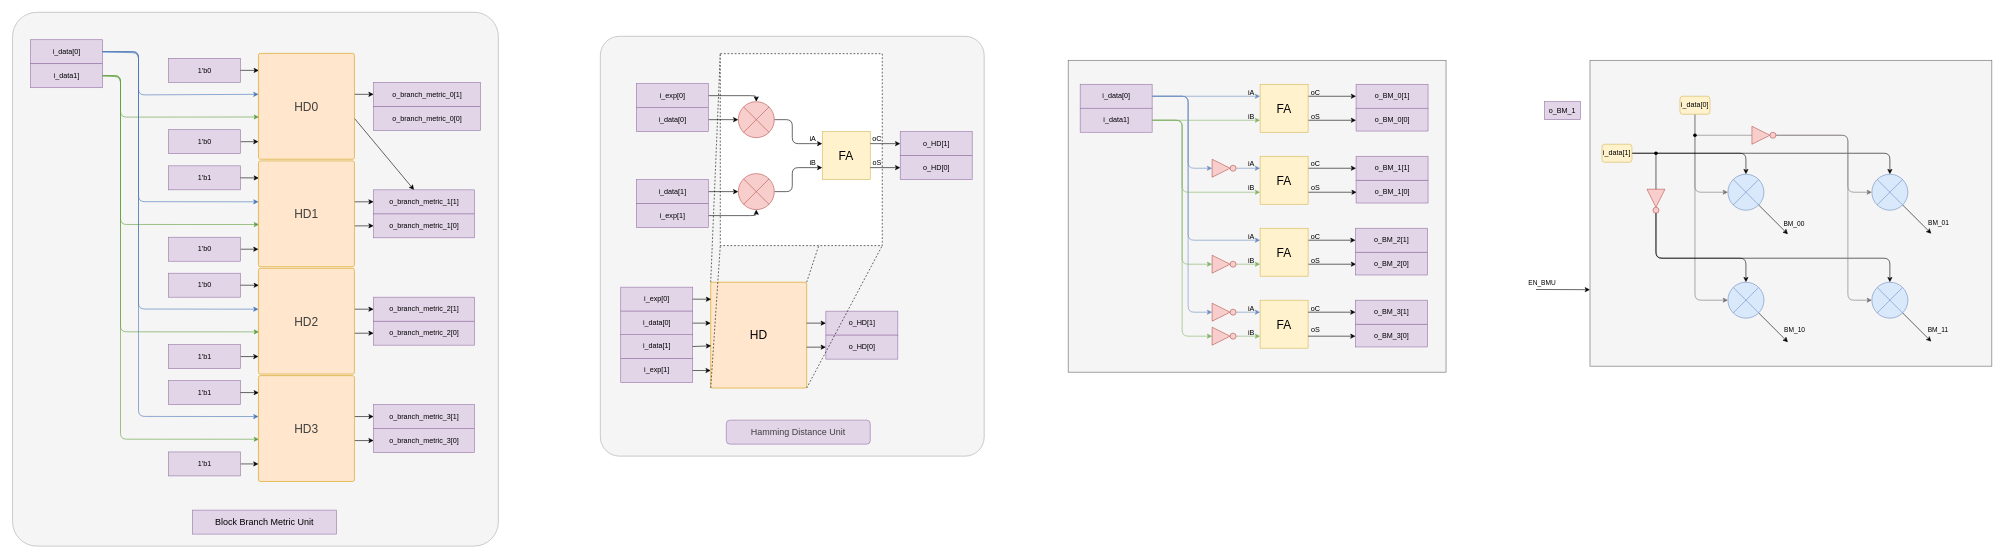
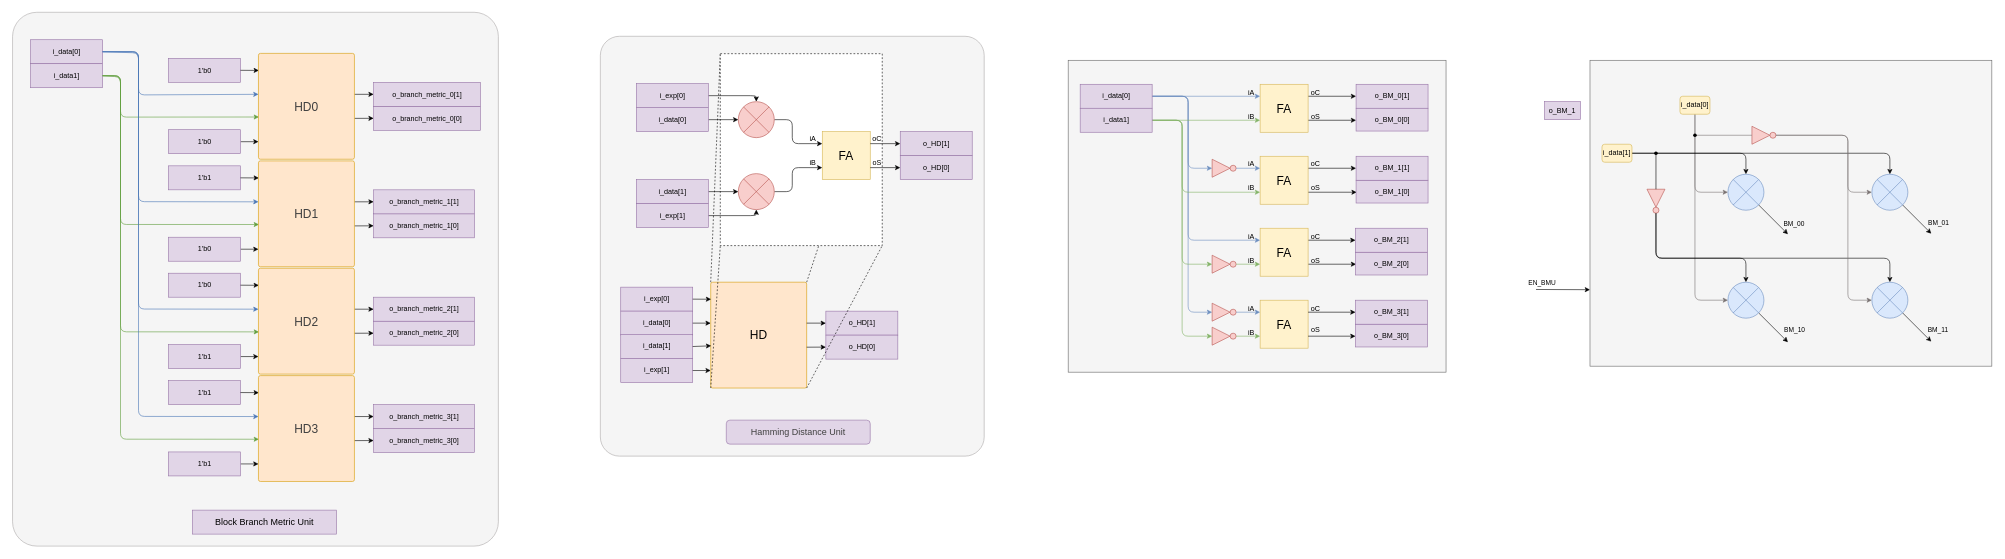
edge "HD0" -> "o_branch_metric_1[1]": now "HD0" -> "o_branch_metric_0[0]"
